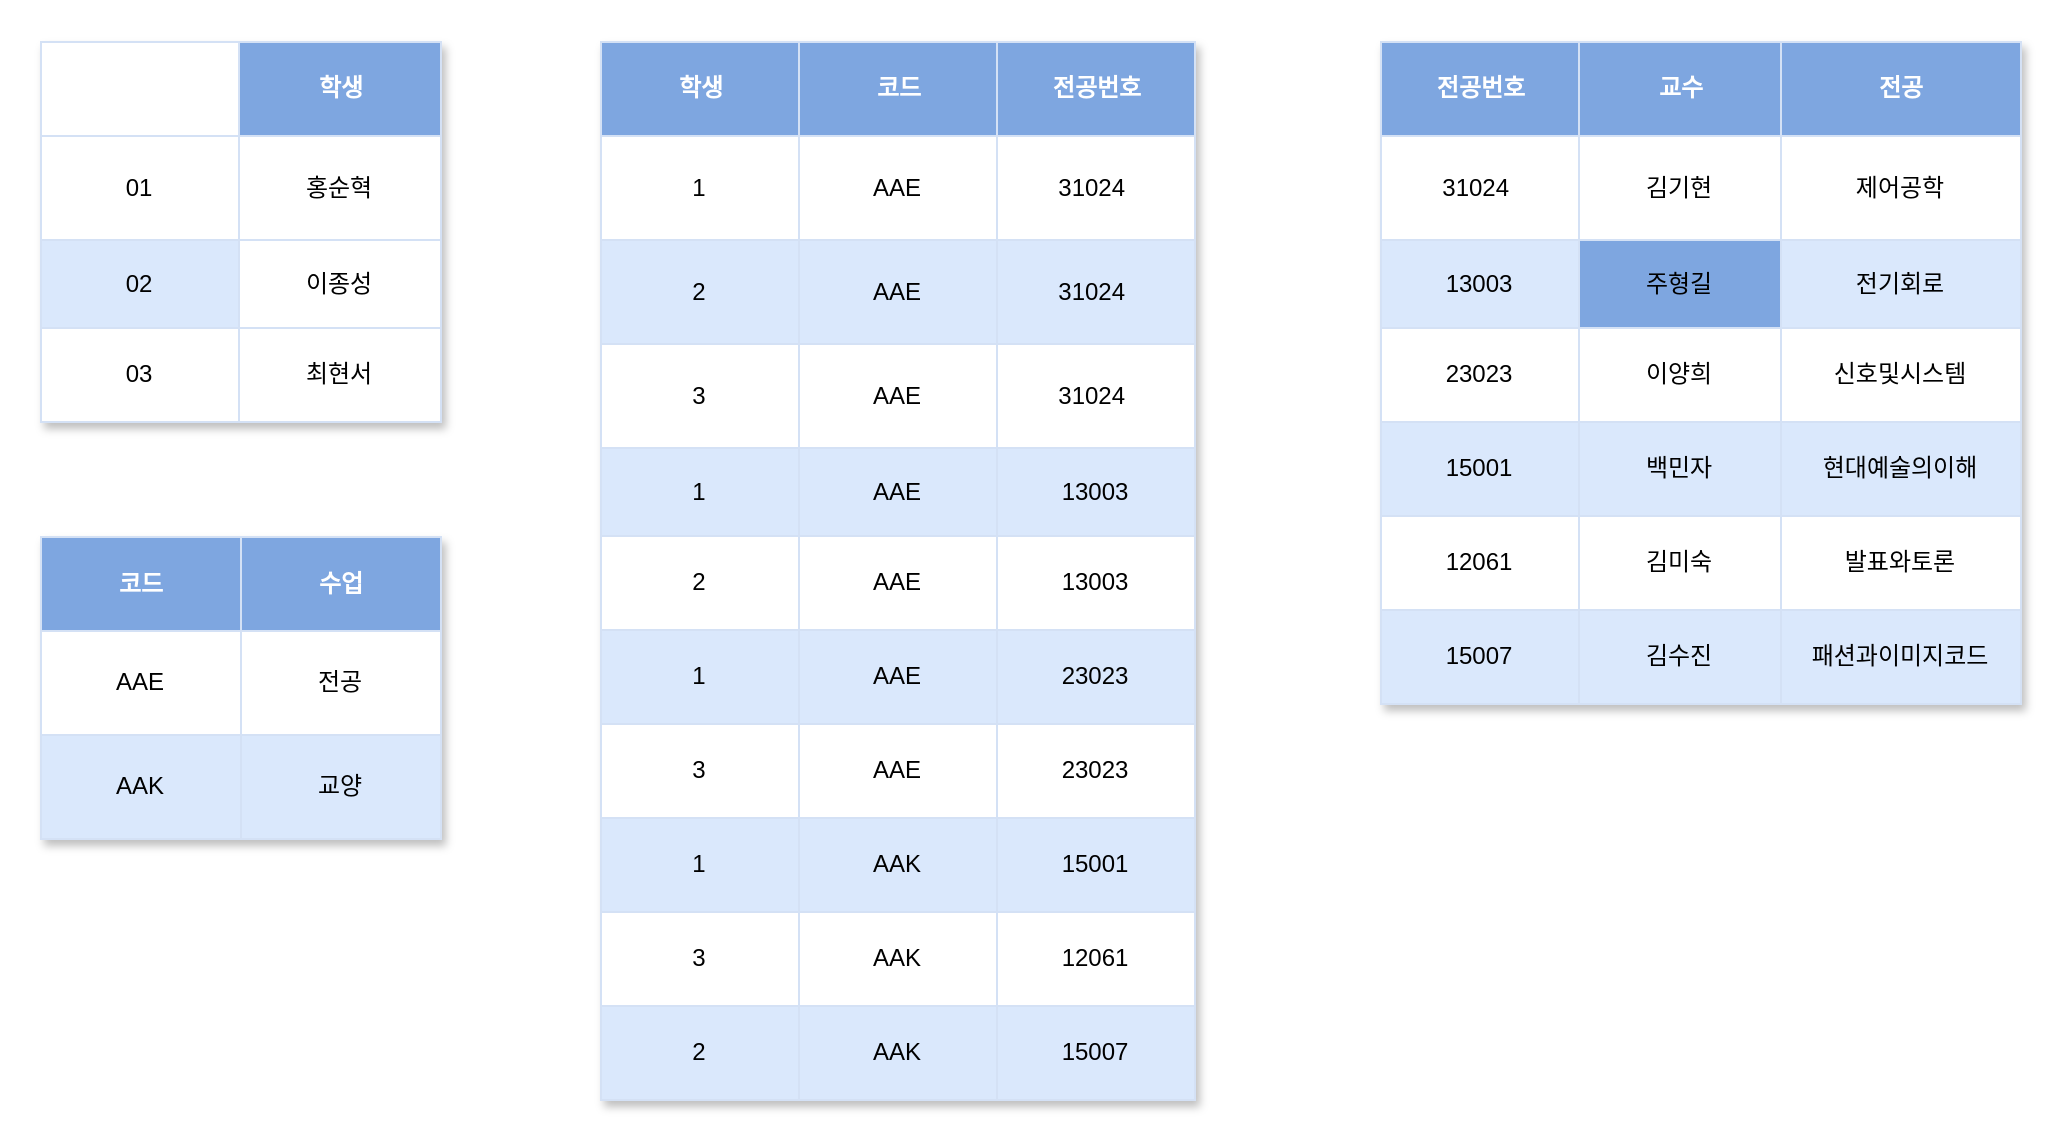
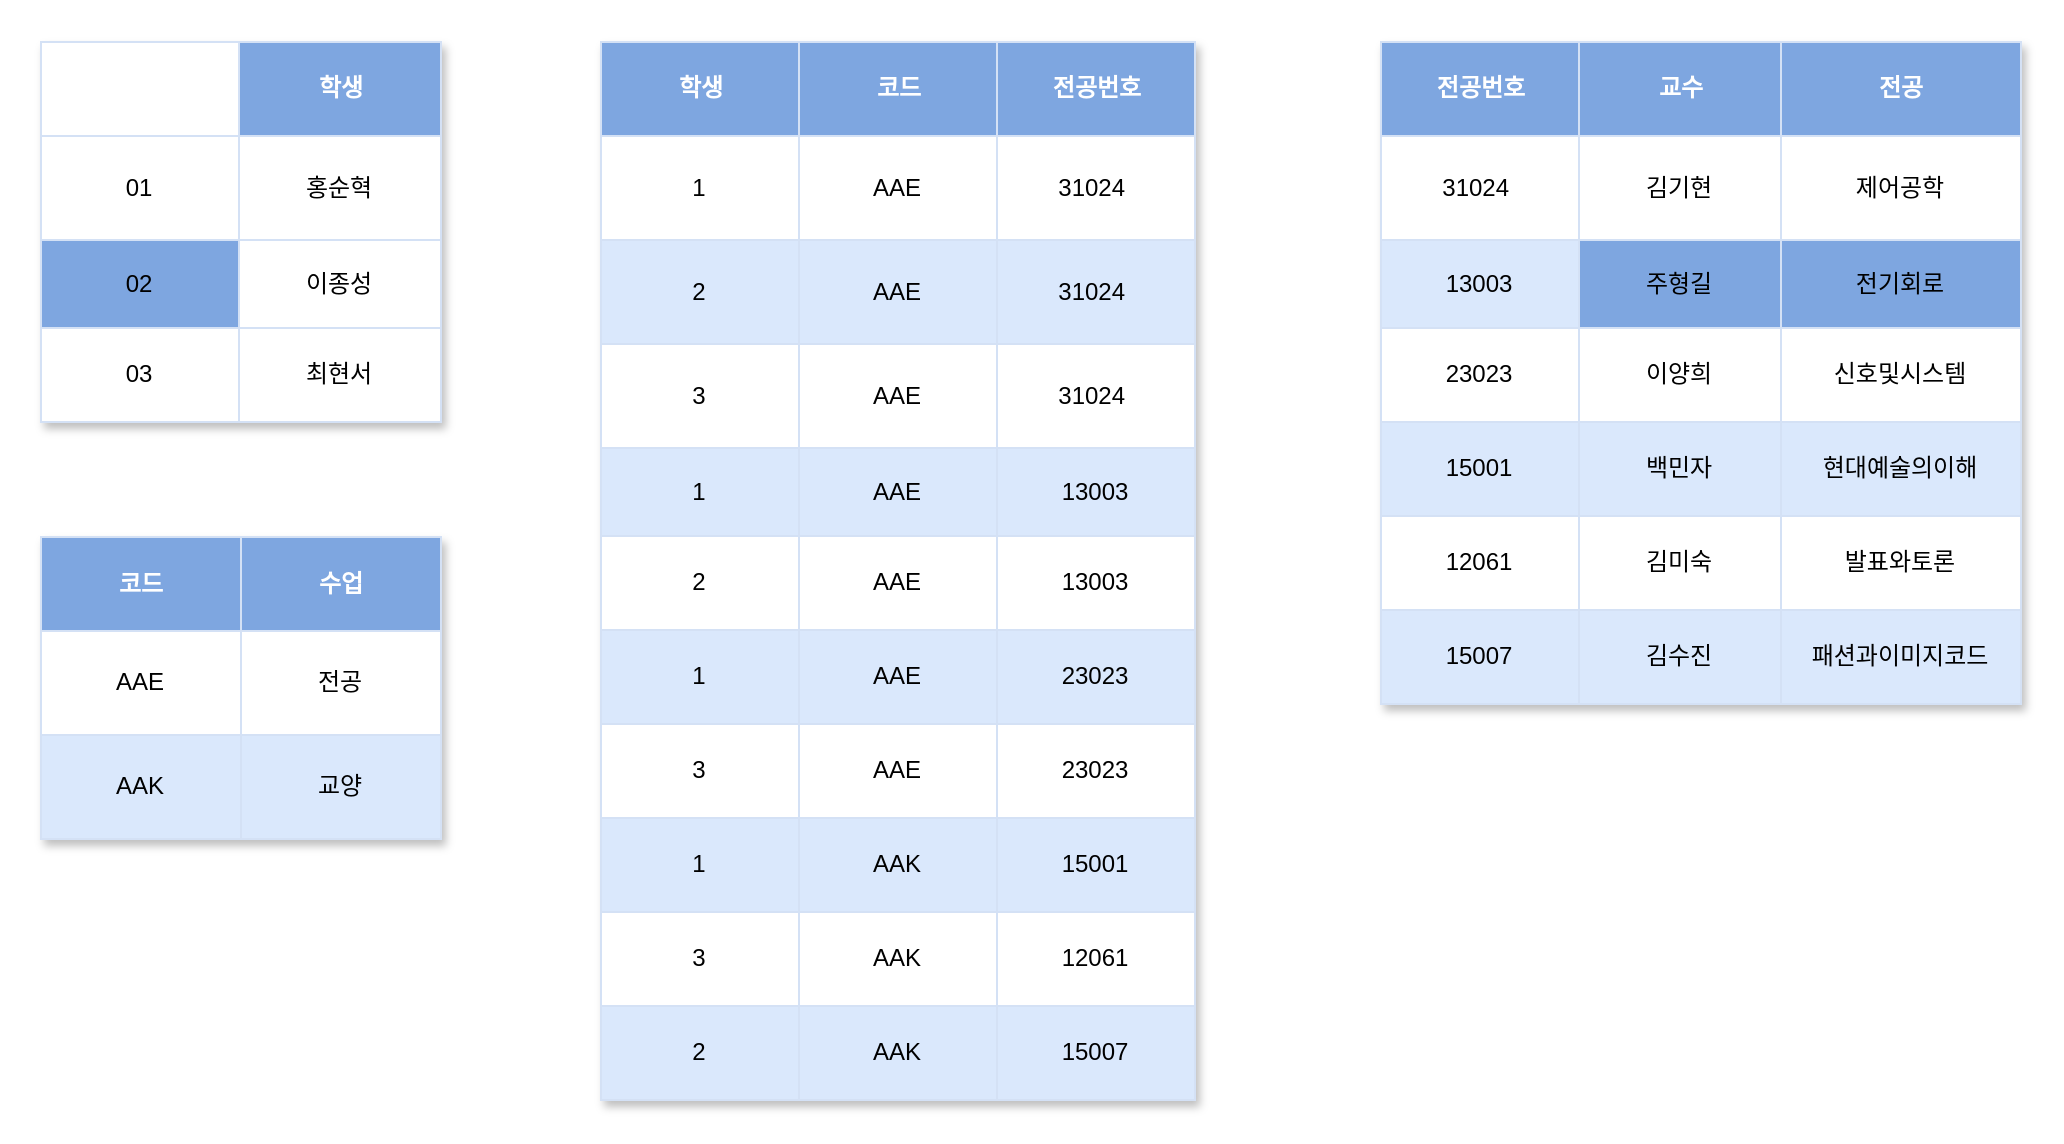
node "02": fillcolor #dae8fc -> #7ea6e0
node "전기회로": fillcolor #dae8fc -> #7ea6e0
